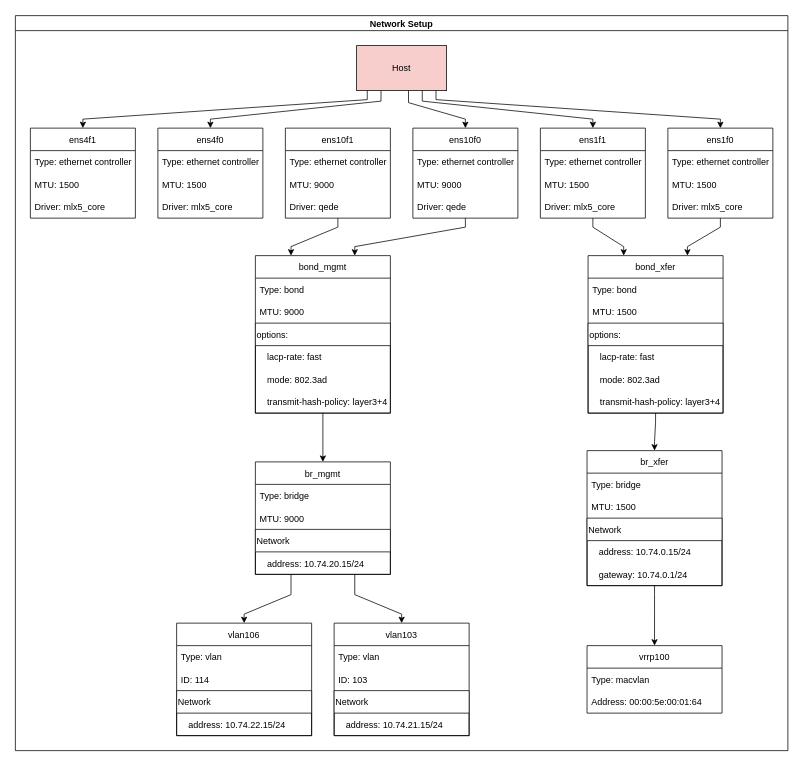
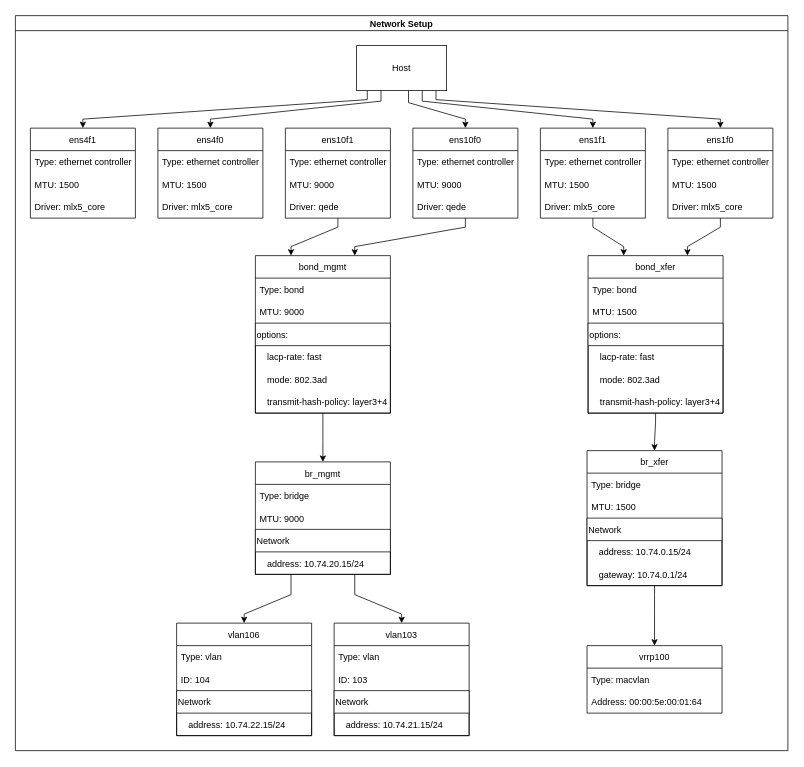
node "Host": fillcolor #f8cecc -> #ffffff
node "ID: 114": label "ID: 114" -> "ID: 104"
